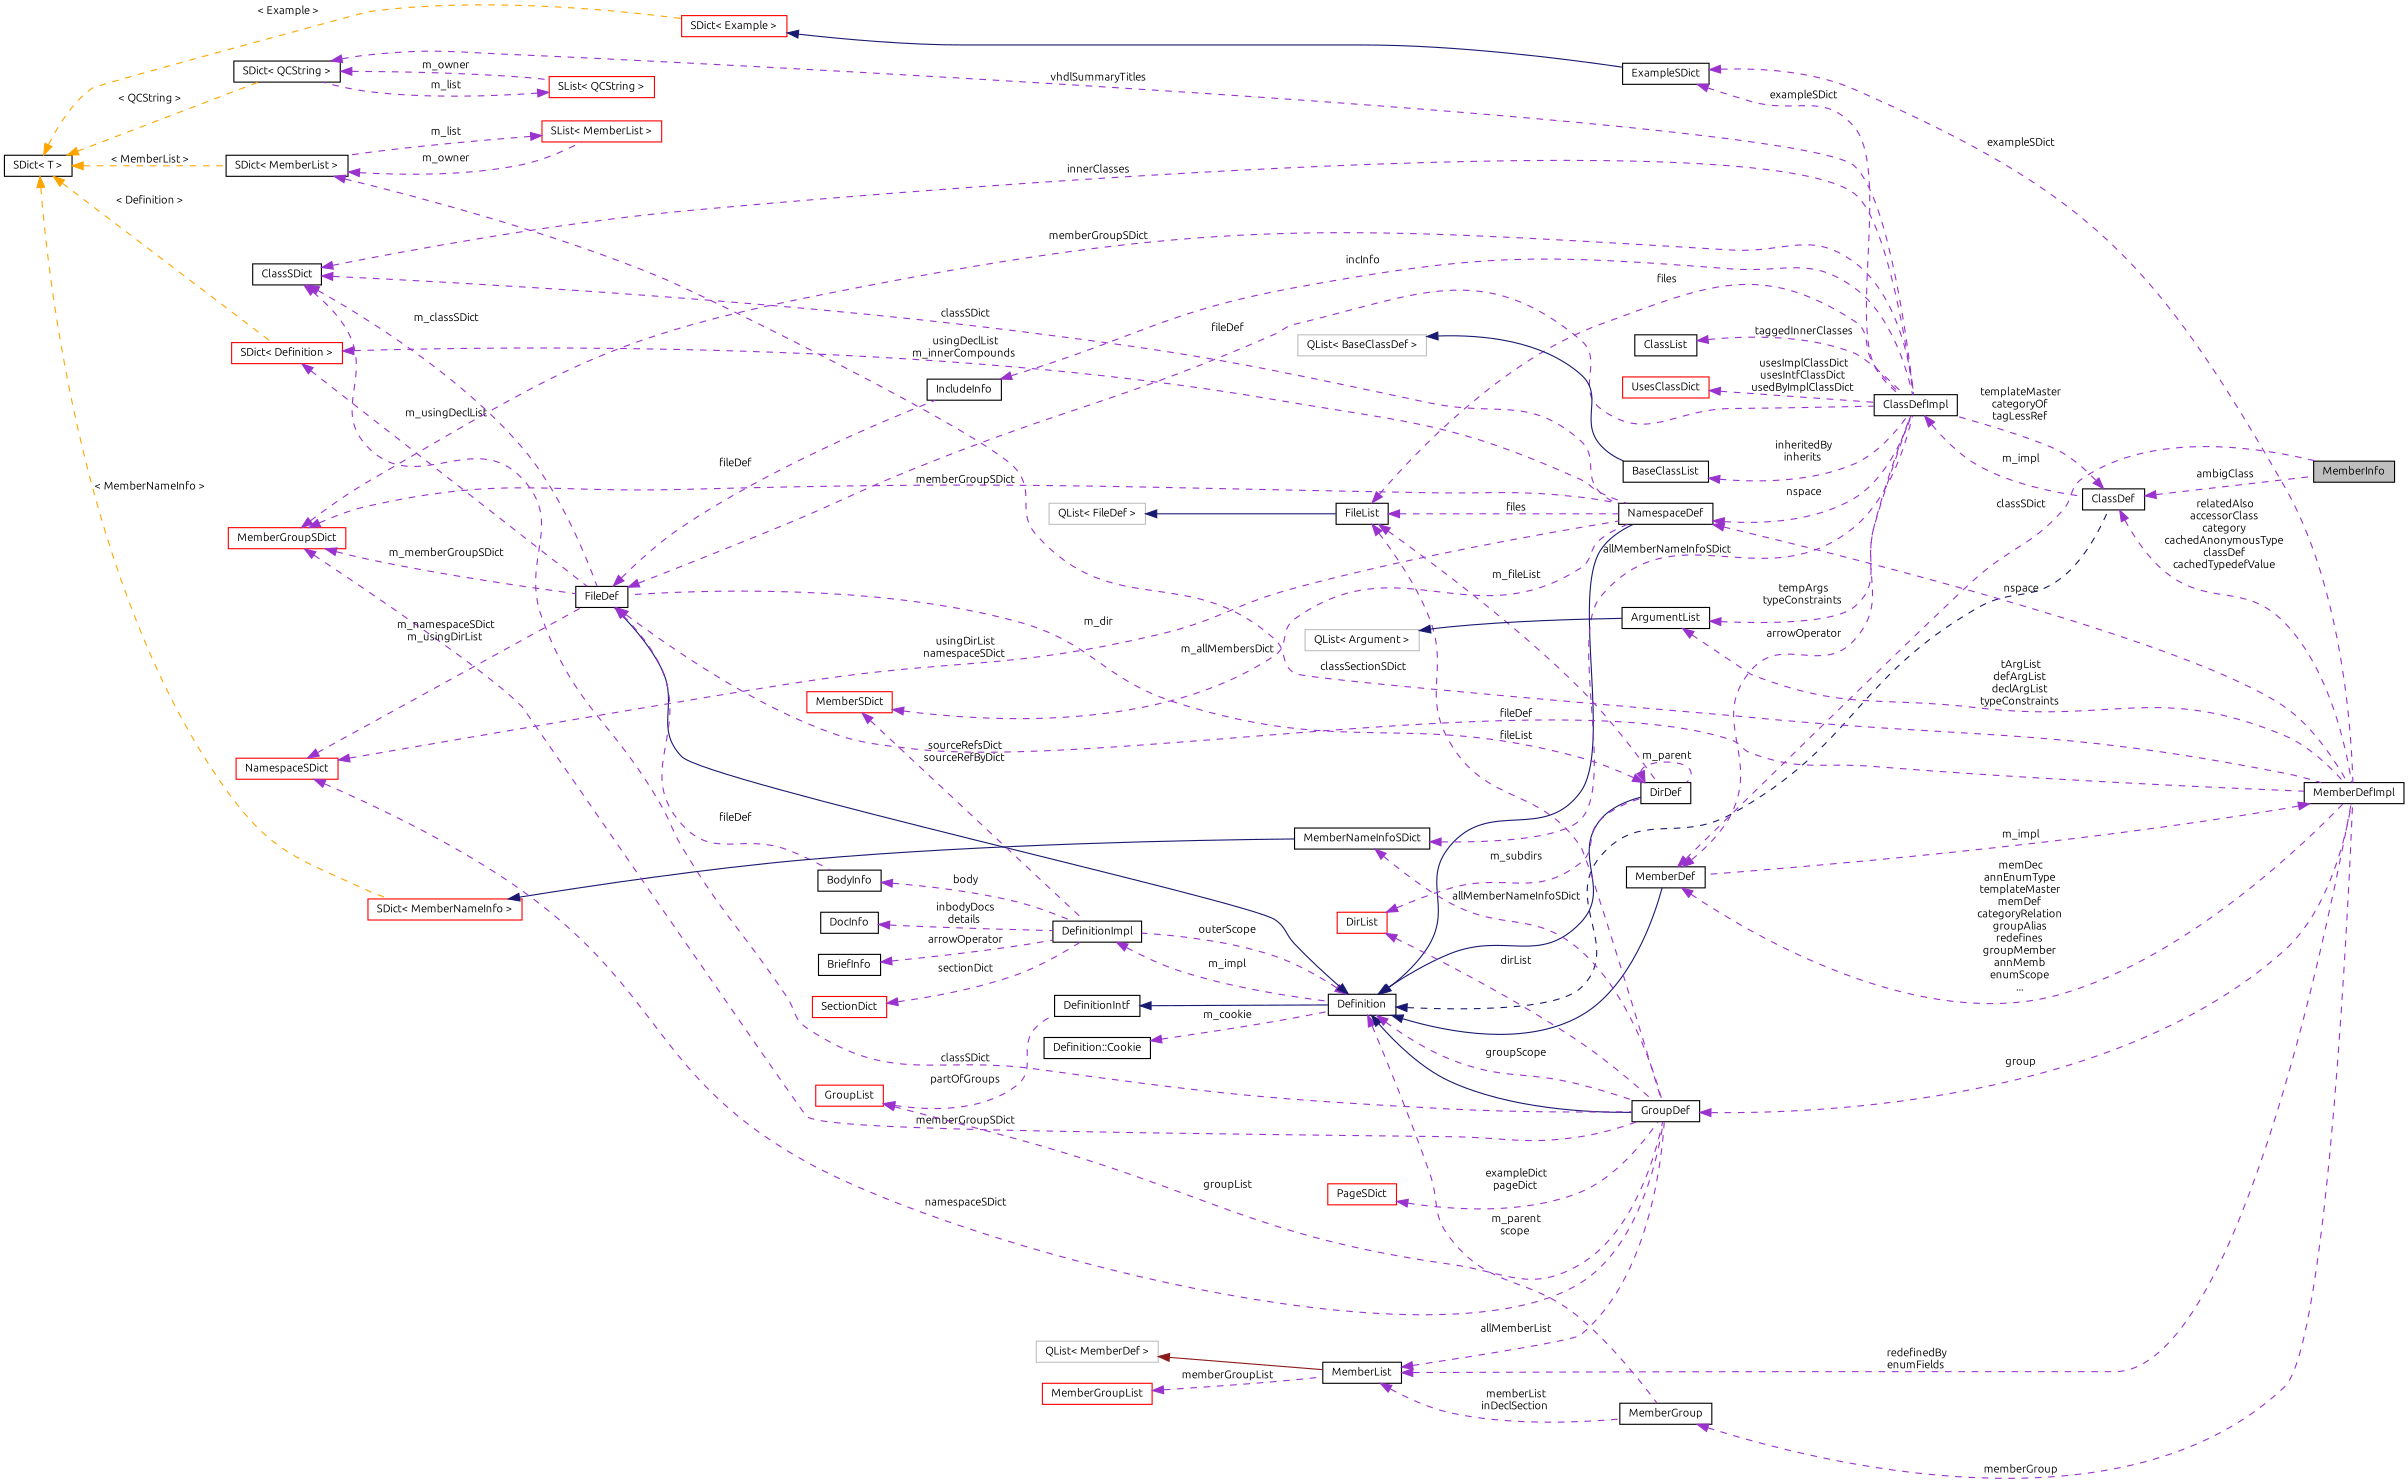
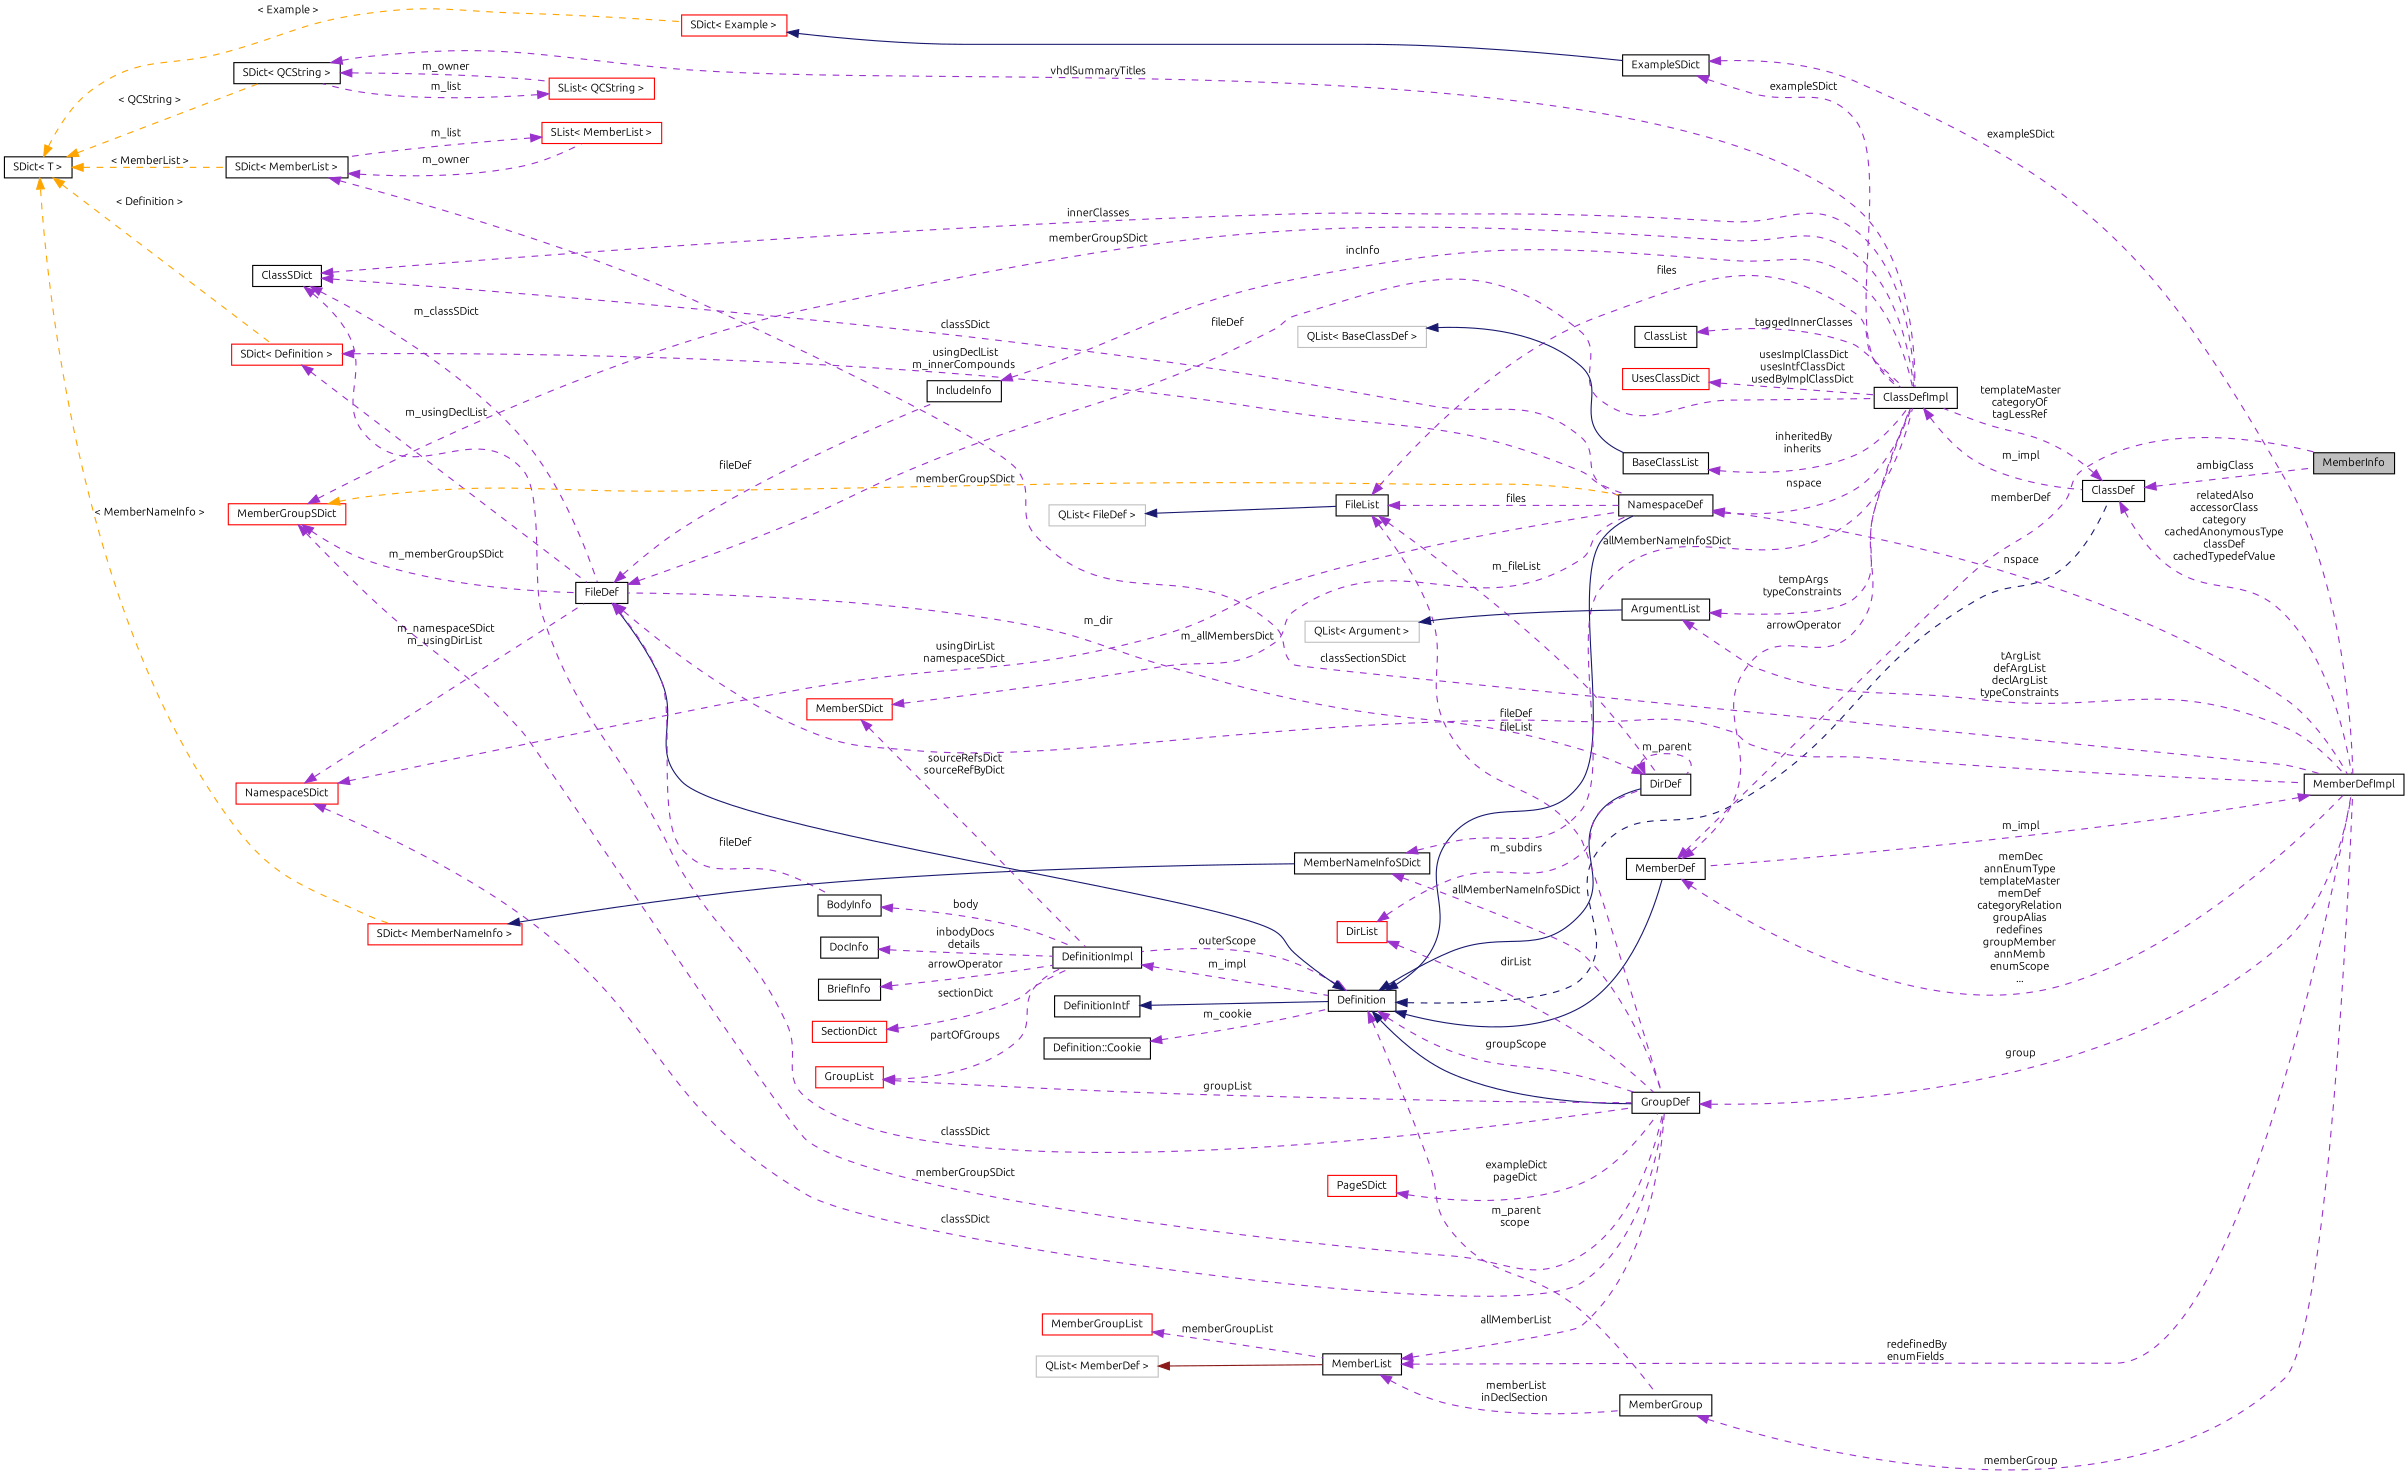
edge "NamespaceDef" -> "MemberGroupSDict": color darkorchid3 -> orange
edge "MemberInfo" -> "MemberDef": label " classSDict" -> " memberDef"
edge "DefinitionIntf" -> "GroupList": now "DefinitionImpl" -> "GroupList"
edge "GroupDef" -> "NamespaceSDict": label " namespaceSDict" -> " classSDict"
